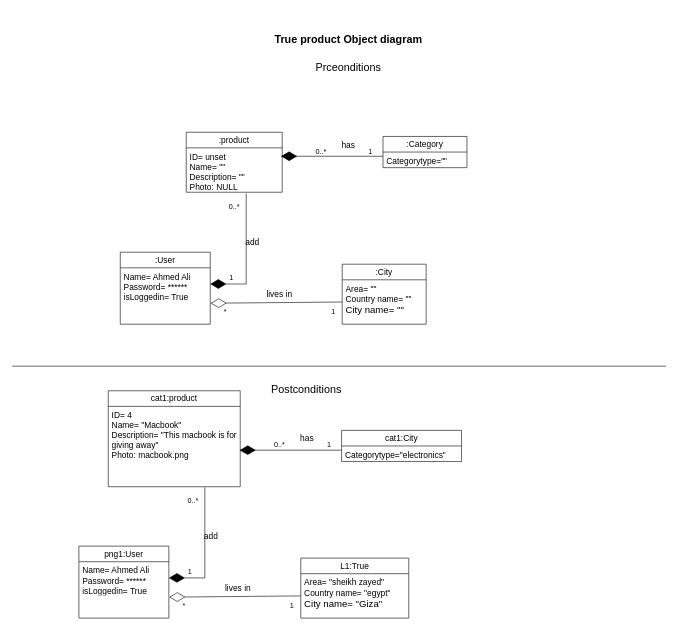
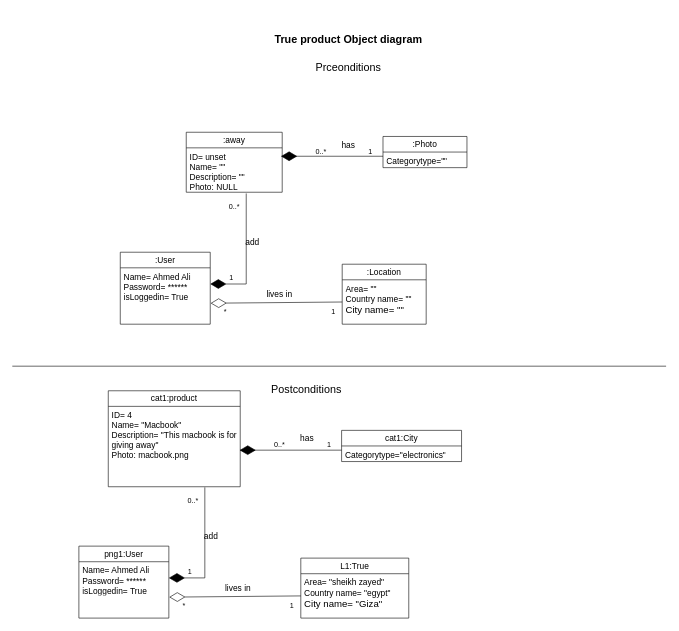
node ":product": label ":product" -> ":away"
node ":Category": label ":Category" -> ":Photo"
node ":City": label ":City" -> ":Location"
